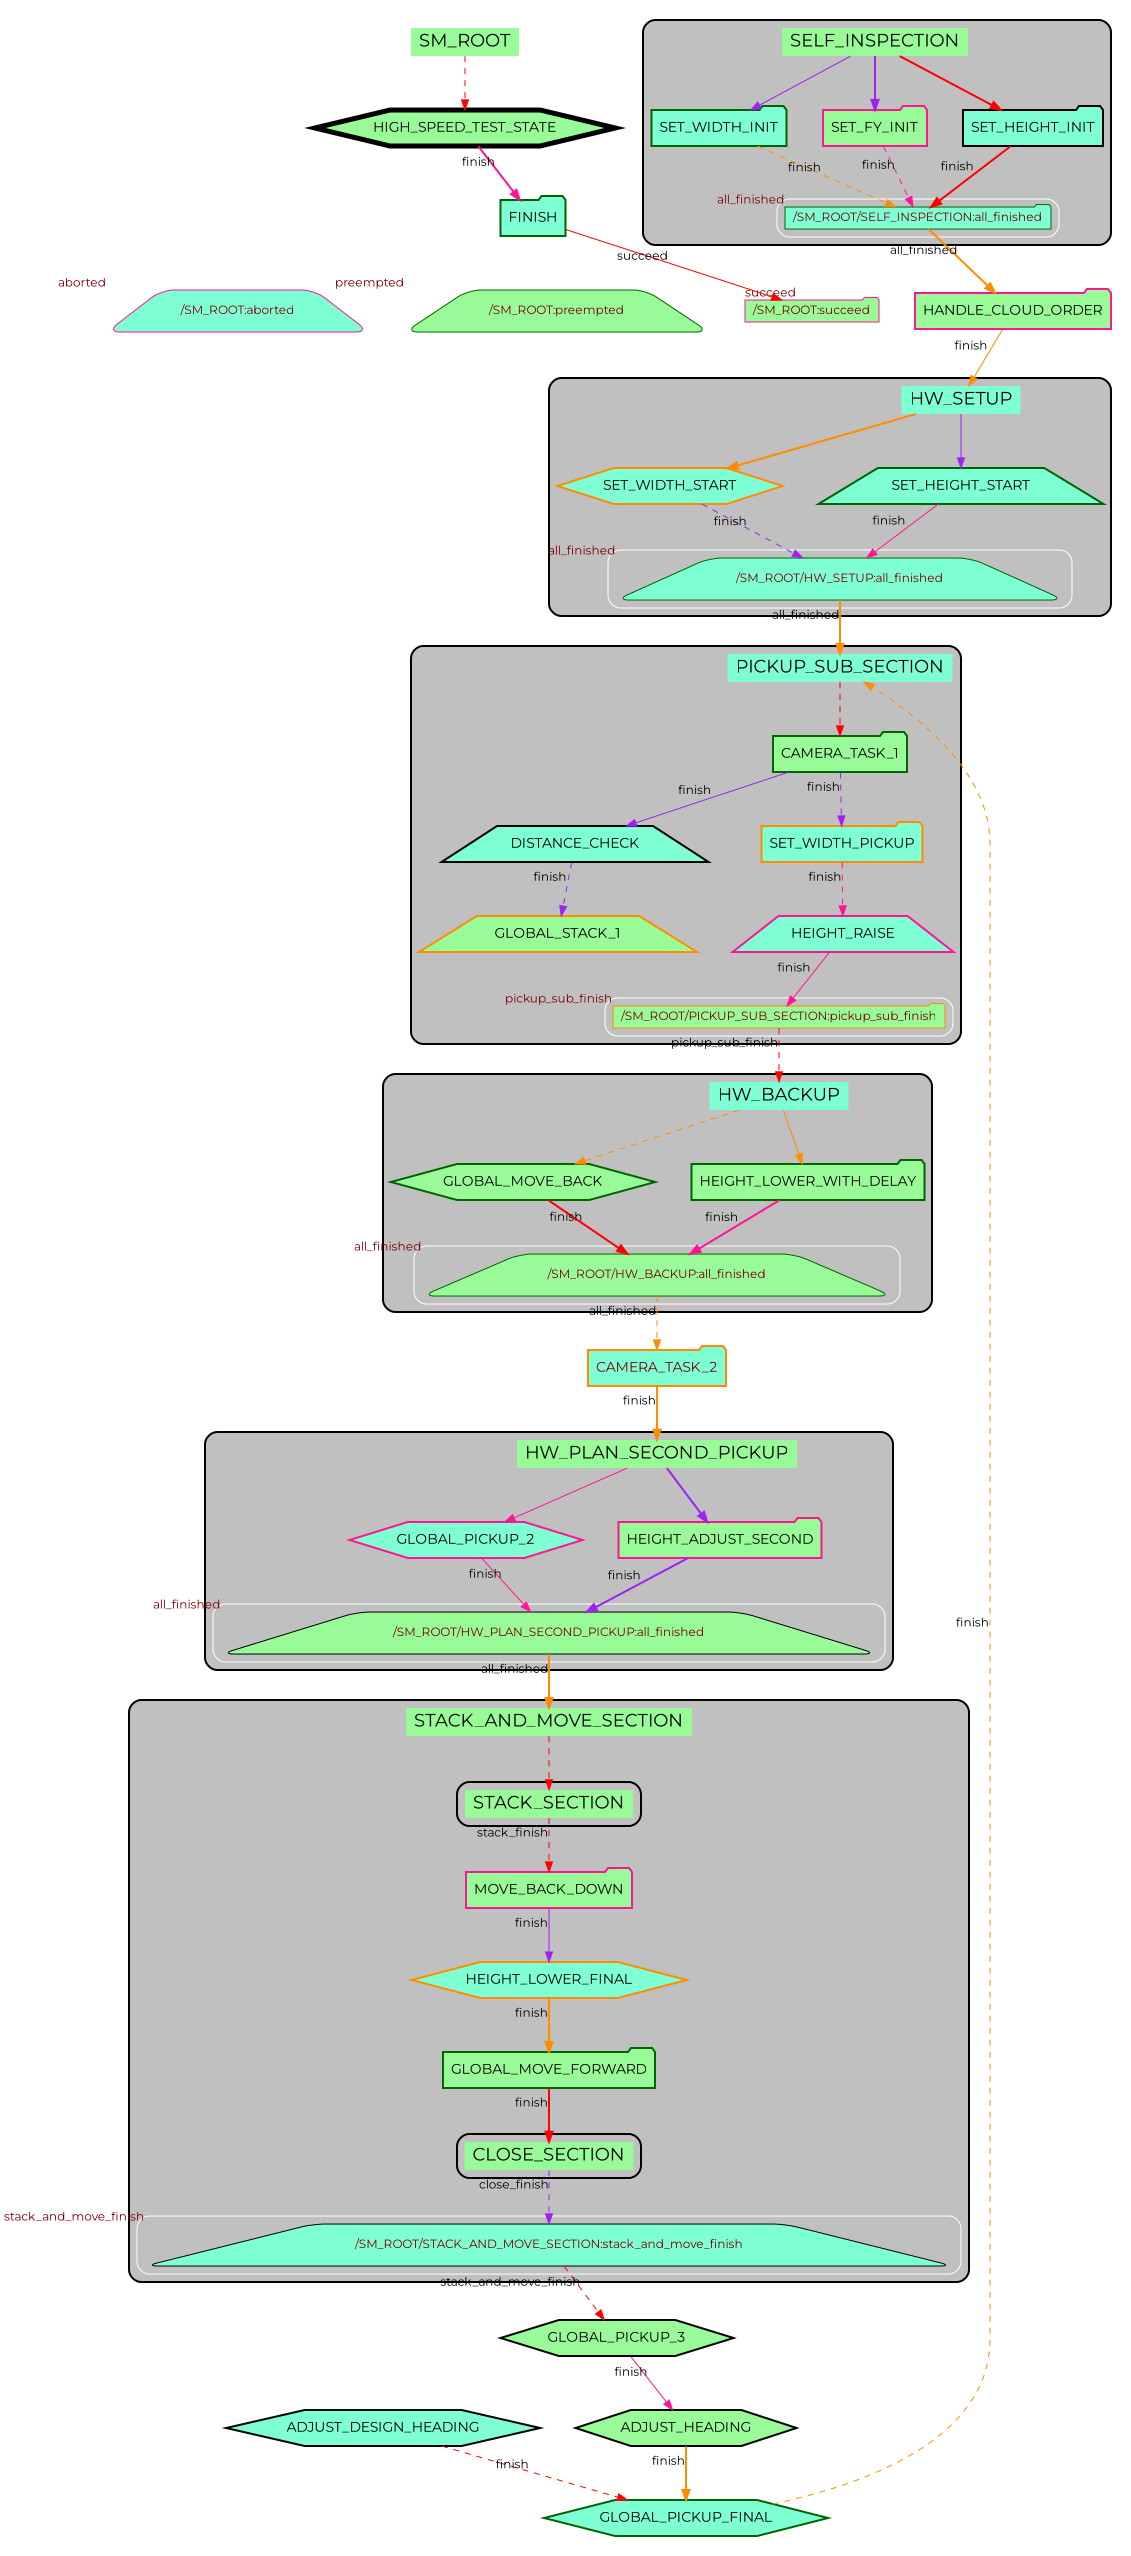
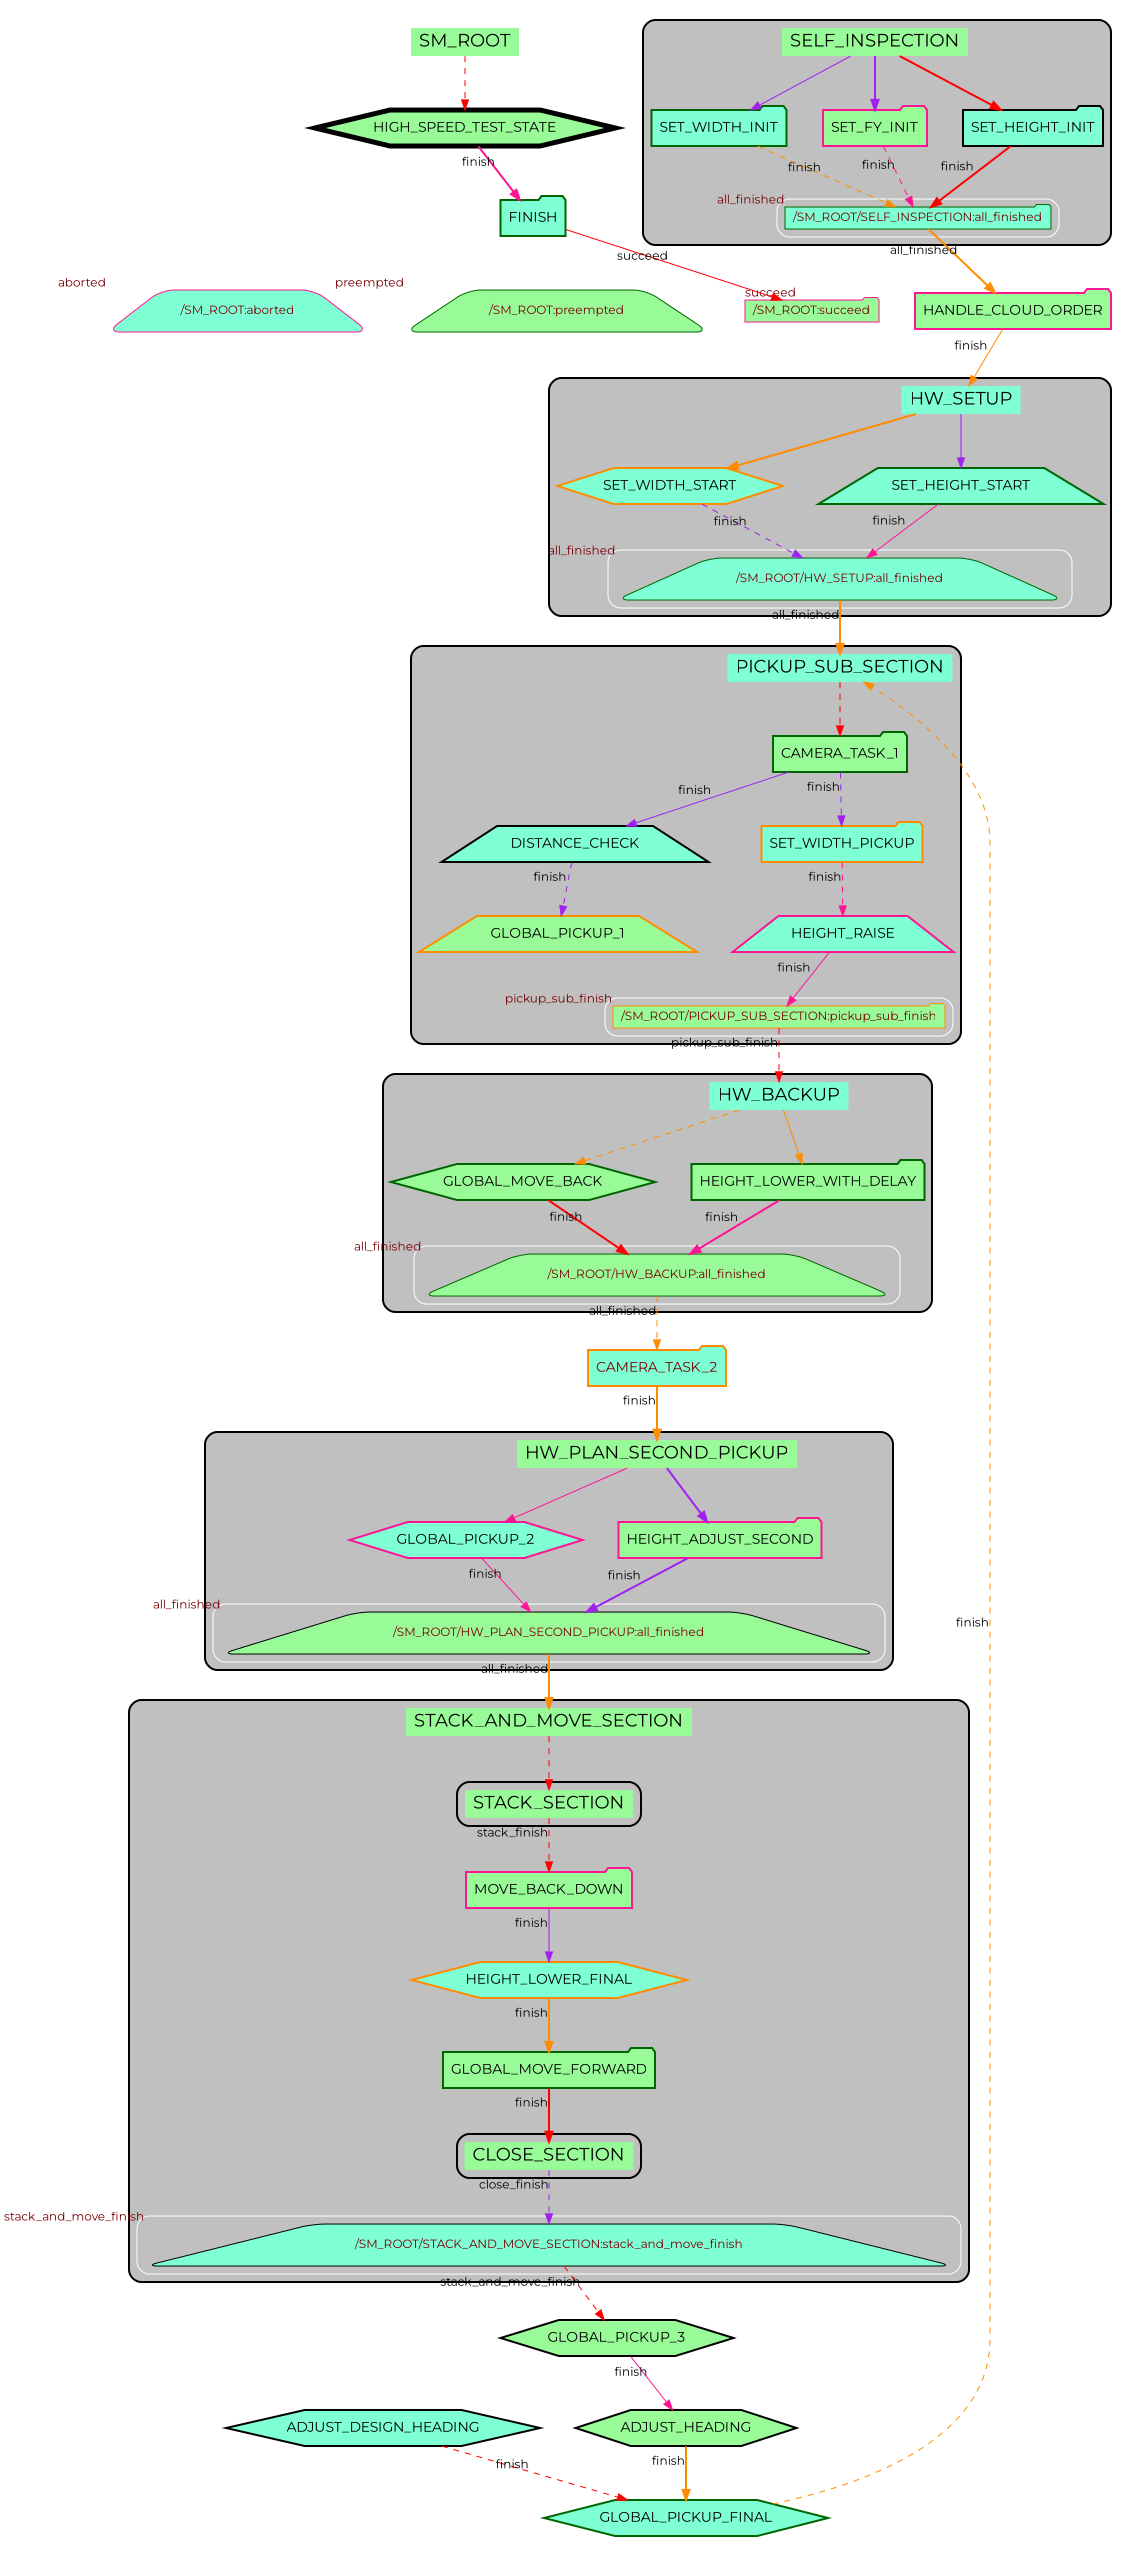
node "GLOBAL_STACK_1": label "GLOBAL_STACK_1" -> "GLOBAL_PICKUP_1"
